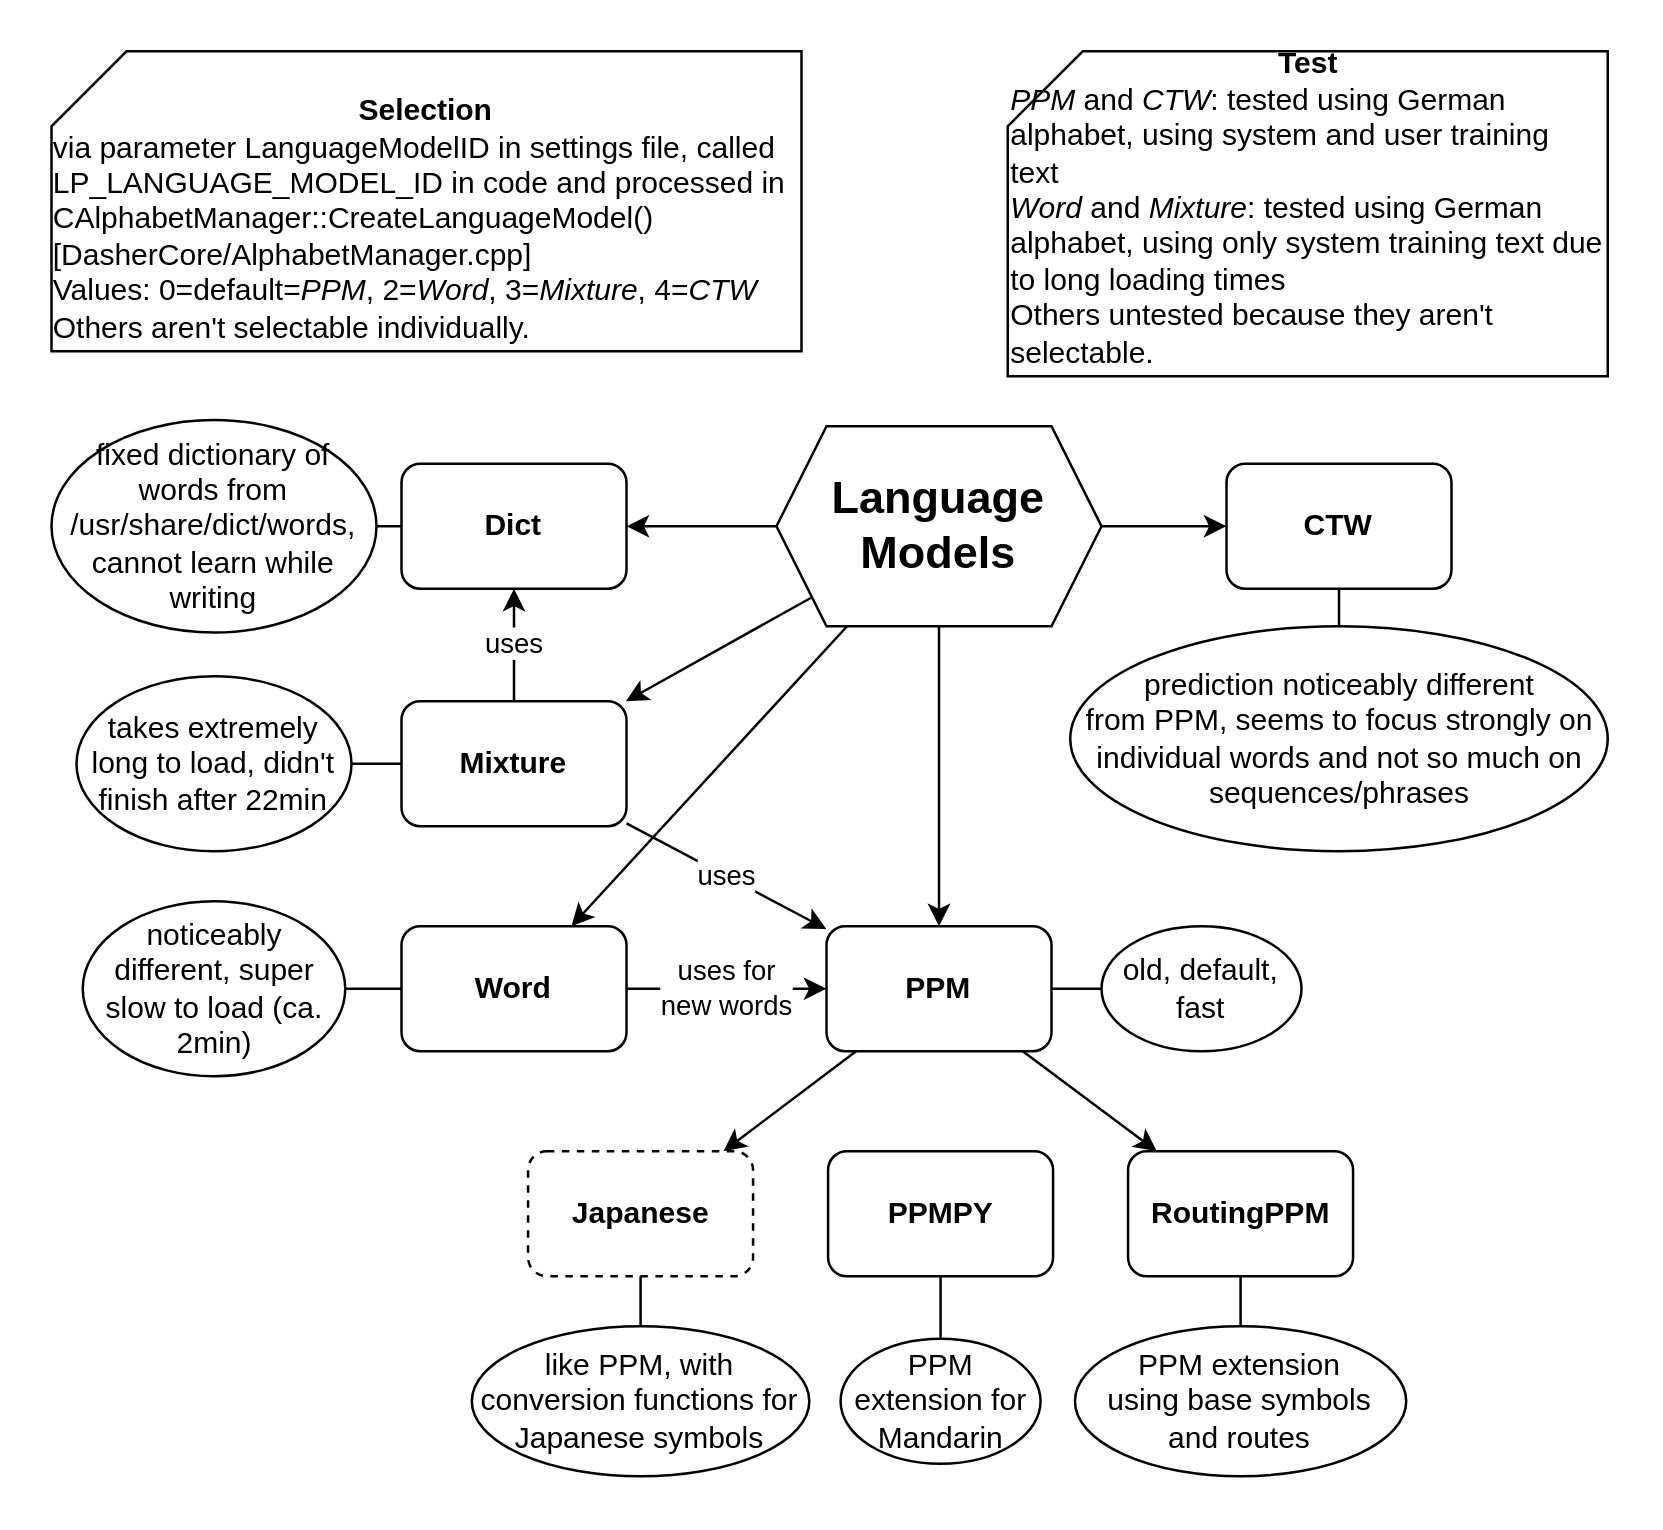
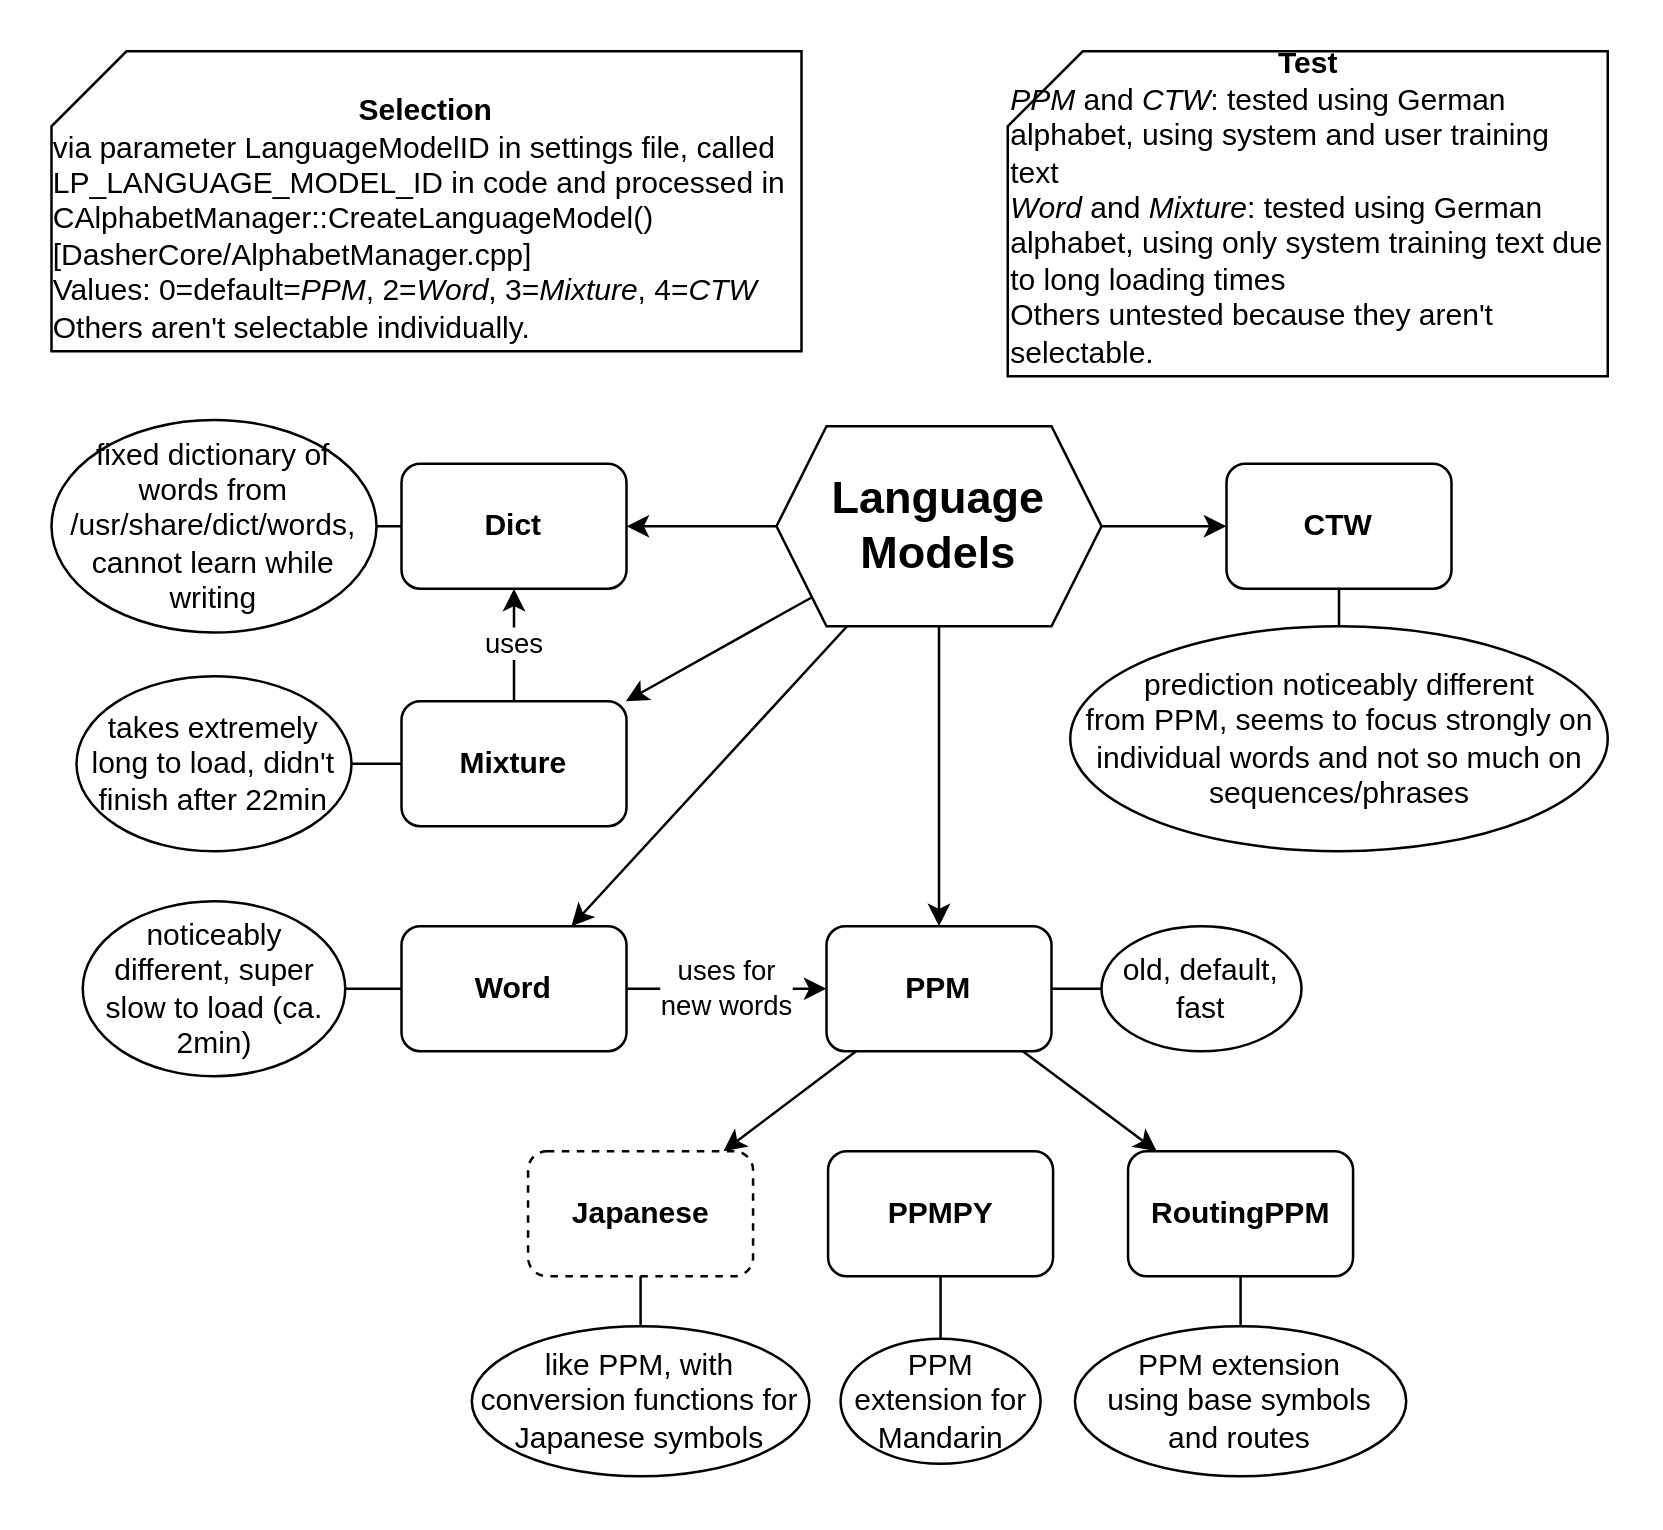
edge "Mixture" -> "PPM": removed, label "uses"
